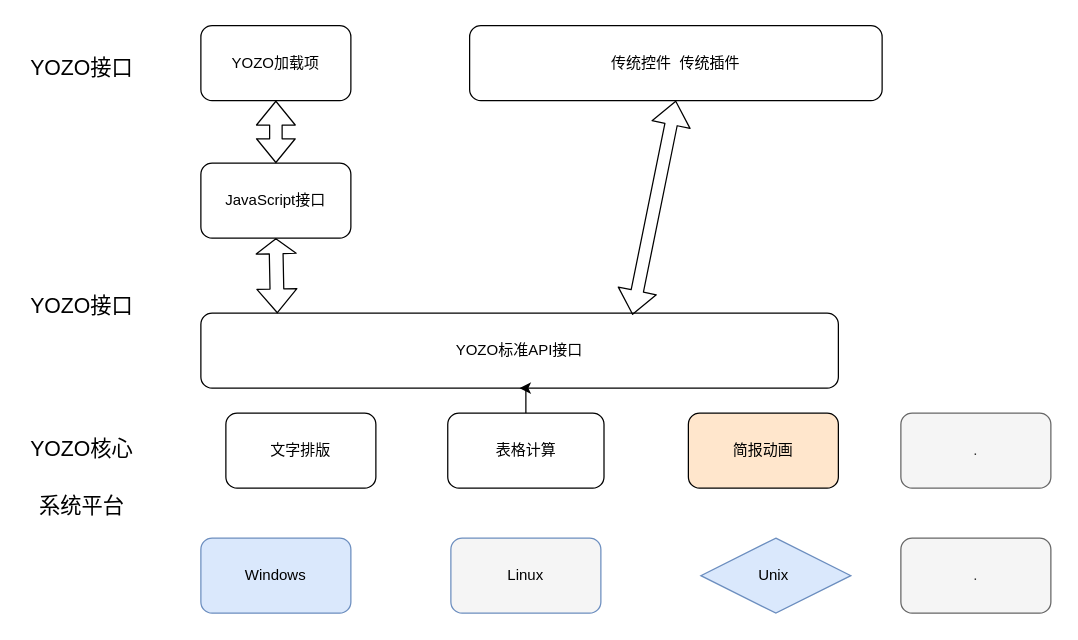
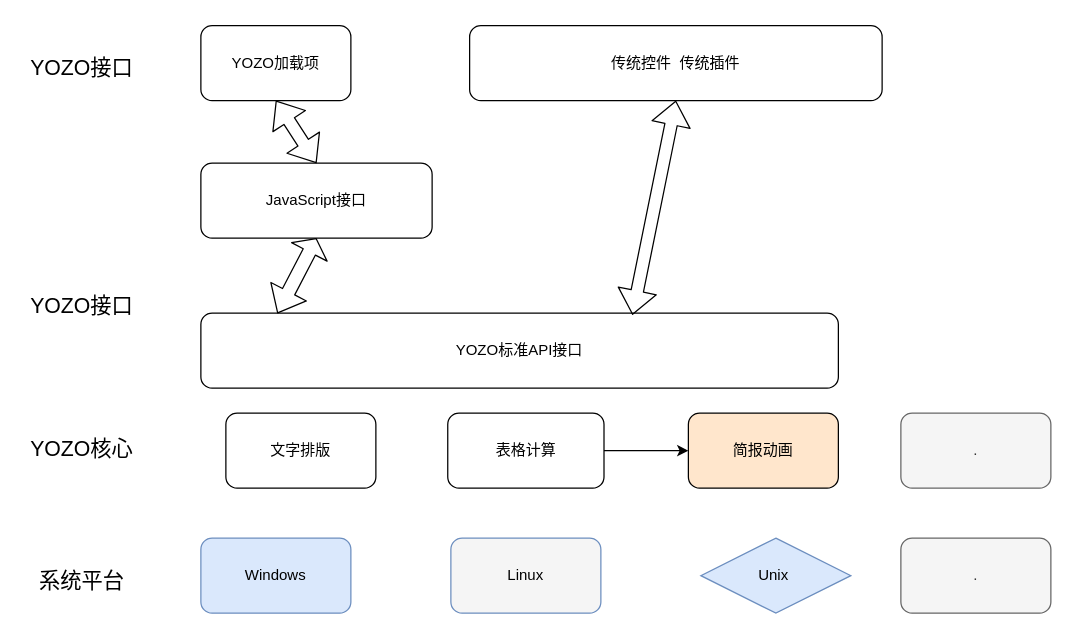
node "JavaScript接口": size 150x75 -> 231x75
edge "表格计算" -> "YOZO标准API接口": now "表格计算" -> "简报动画"
node "系统平台": moved (82, 507) -> (82, 582)
